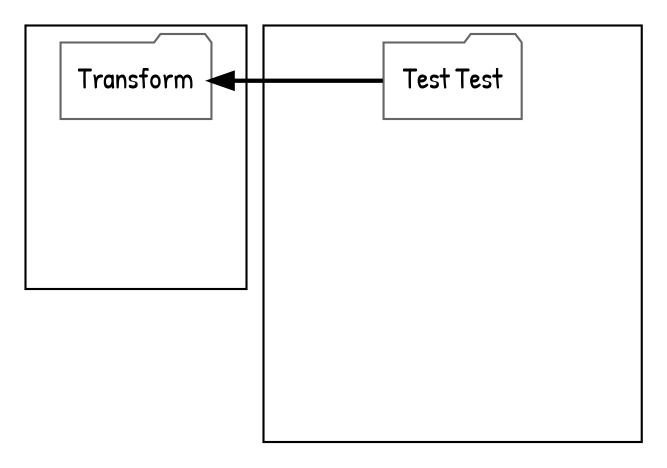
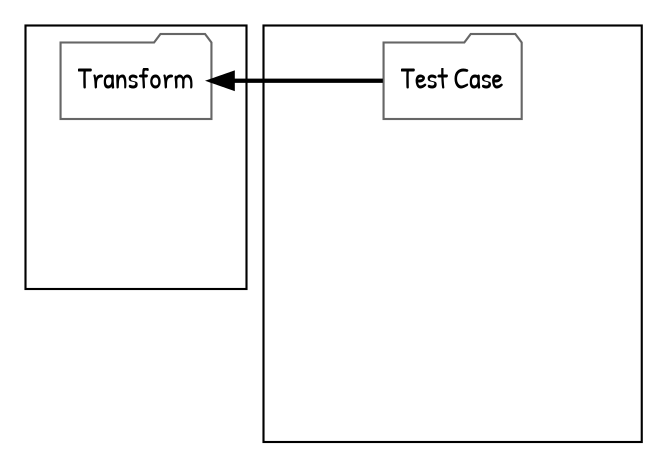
node "Test Test": label "Test Test" -> "Test Case"
